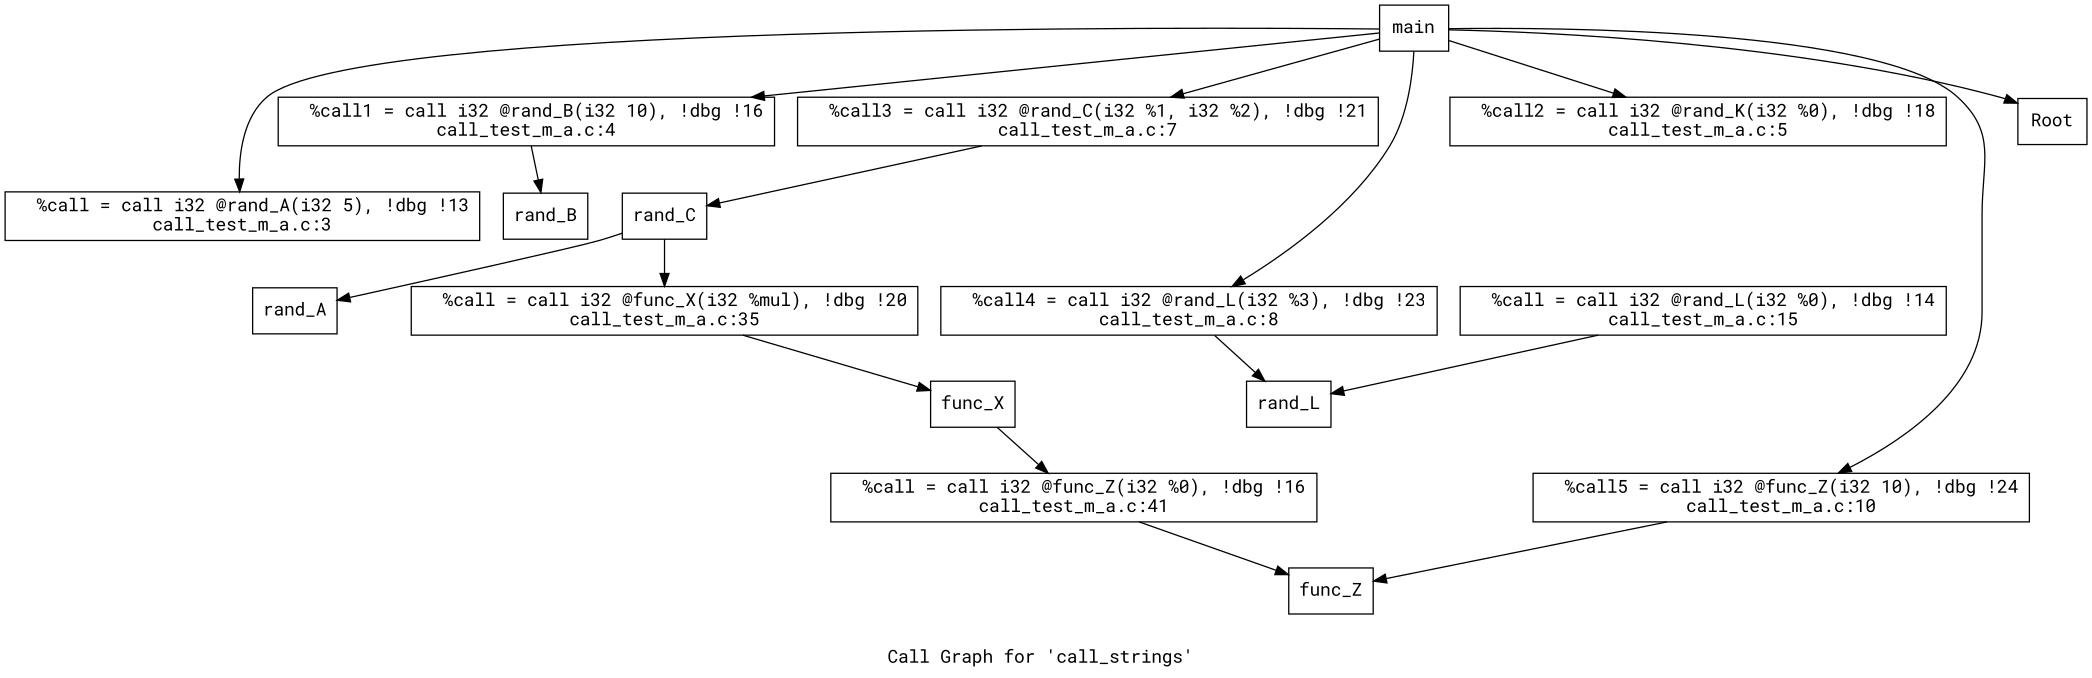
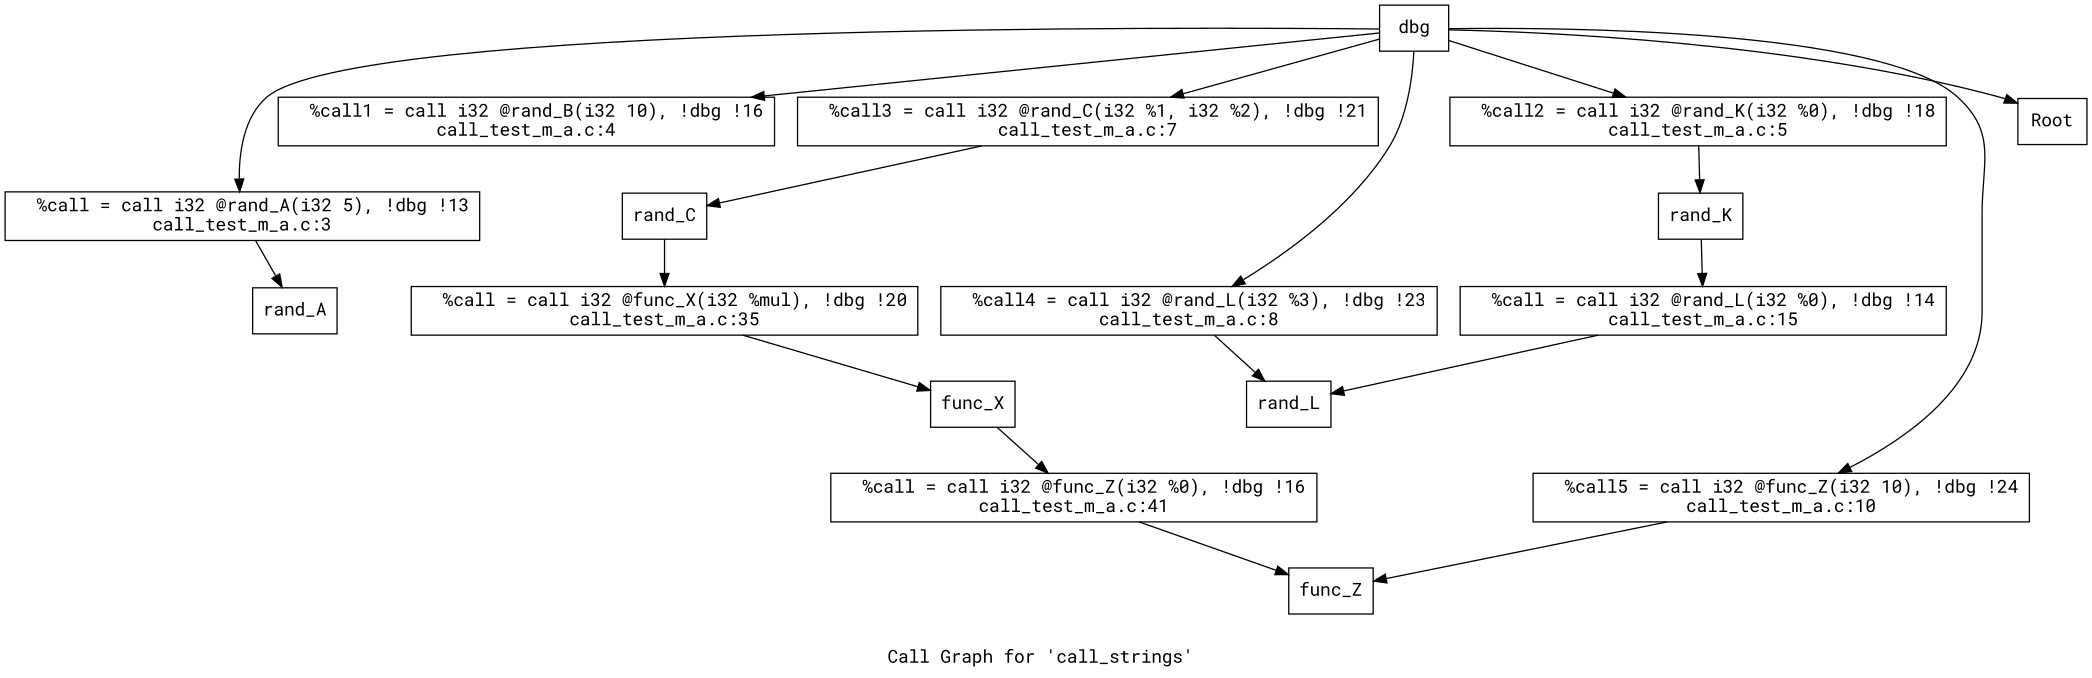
node "main": label "main" -> "dbg"
node "rand_B": removed
node "rand_K": added
edge "rand_C" -> "rand_A": now "%call = call i32 @rand_A(i32 5), !dbg !13 call_test_m_a.c:3" -> "rand_A"
